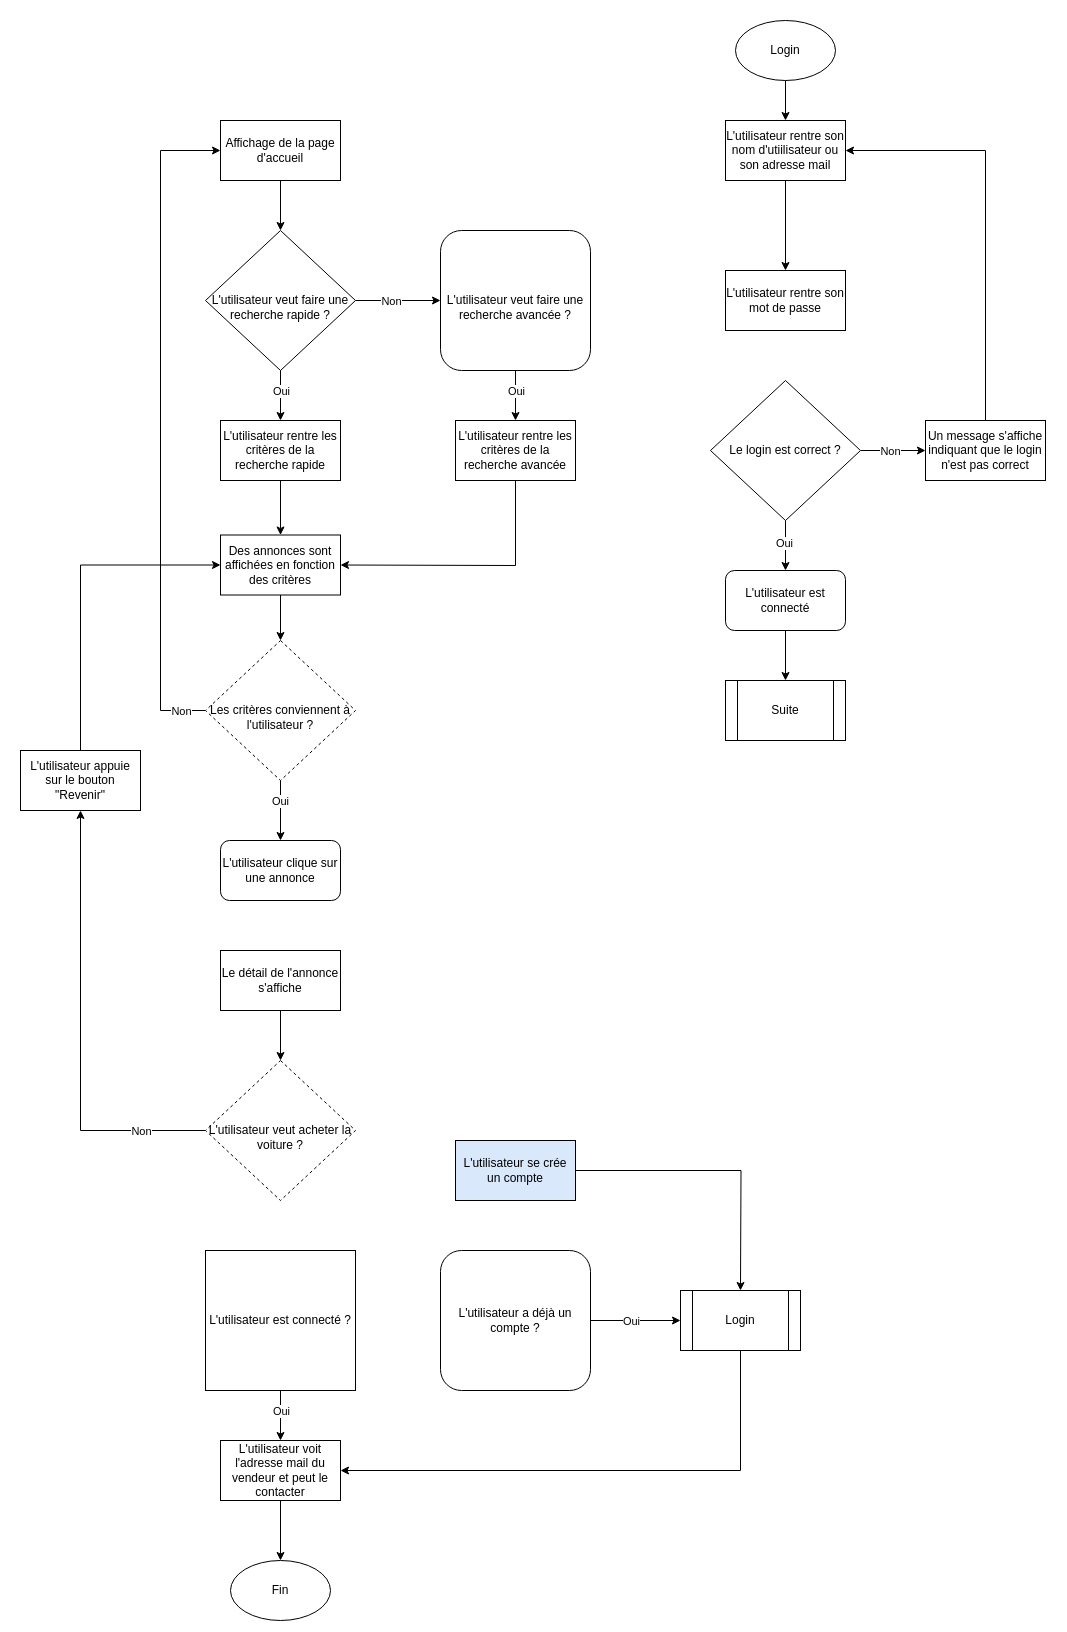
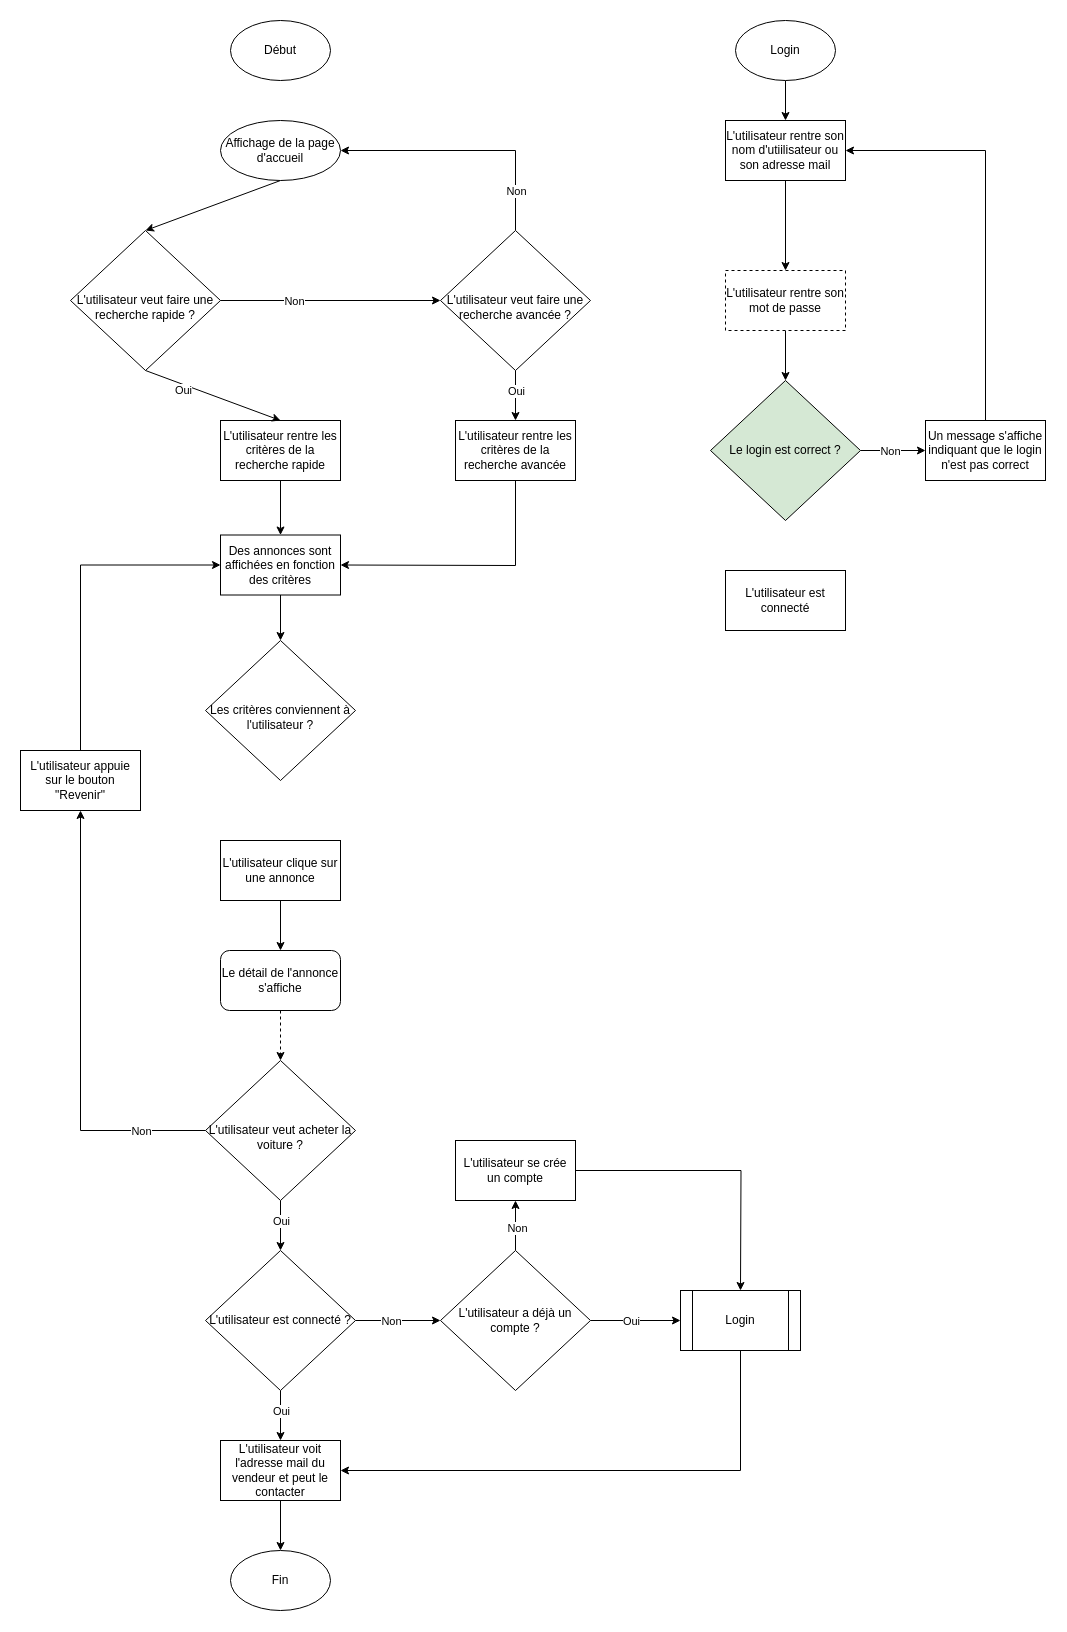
node "Début": added
node "Affichage de la page d'accueil": shape rectangle -> ellipse
edge "L'utilisateur veut faire une recherche avancée ?" -> "Affichage de la page d'accueil": added, label "Non"
node "L'utilisateur veut faire une recherche rapide ?": moved (281, 301) -> (146, 301)
node "L'utilisateur veut faire une recherche avancée ?": shape rounded rectangle -> diamond
node "L'utilisateur rentre son mot de passe": style solid -> dashed
edge "L'utilisateur rentre son mot de passe" -> "Le login est correct ?": added
edge "Les critères conviennent à l'utilisateur ?" -> "Affichage de la page d'accueil": removed, label "Non"
node "Le login est correct ?": fillcolor #ffffff -> #d5e8d4
edge "Le login est correct ?" -> "L'utilisateur est connecté": removed, label "Oui"
node "L'utilisateur est connecté": shape rounded rectangle -> rectangle
edge "L'utilisateur est connecté" -> "Suite": removed
node "Les critères conviennent à l'utilisateur ?": style dashed -> solid
node "Suite": removed
edge "Les critères conviennent à l'utilisateur ?" -> "L'utilisateur clique sur une annonce": removed, label "Oui"
node "L'utilisateur clique sur une annonce": shape rounded rectangle -> rectangle
edge "L'utilisateur clique sur une annonce" -> "Le détail de l'annonce s'affiche": added
node "Le détail de l'annonce s'affiche": shape rectangle -> rounded rectangle
edge "Le détail de l'annonce s'affiche" -> "L'utilisateur veut acheter la voiture ?": style solid -> dashed
node "L'utilisateur veut acheter la voiture ?": style dashed -> solid
node "L'utilisateur se crée un compte": fillcolor #dae8fc -> #ffffff
edge "L'utilisateur veut acheter la voiture ?" -> "L'utilisateur est connecté ?": added, label "Oui"
edge "L'utilisateur a déjà un compte ?" -> "L'utilisateur se crée un compte": added, label "Non"
node "L'utilisateur est connecté ?": shape rectangle -> diamond
edge "L'utilisateur est connecté ?" -> "L'utilisateur a déjà un compte ?": added, label "Non"
node "L'utilisateur a déjà un compte ?": shape rounded rectangle -> diamond
node "Fin": moved (281, 1591) -> (281, 1581)
